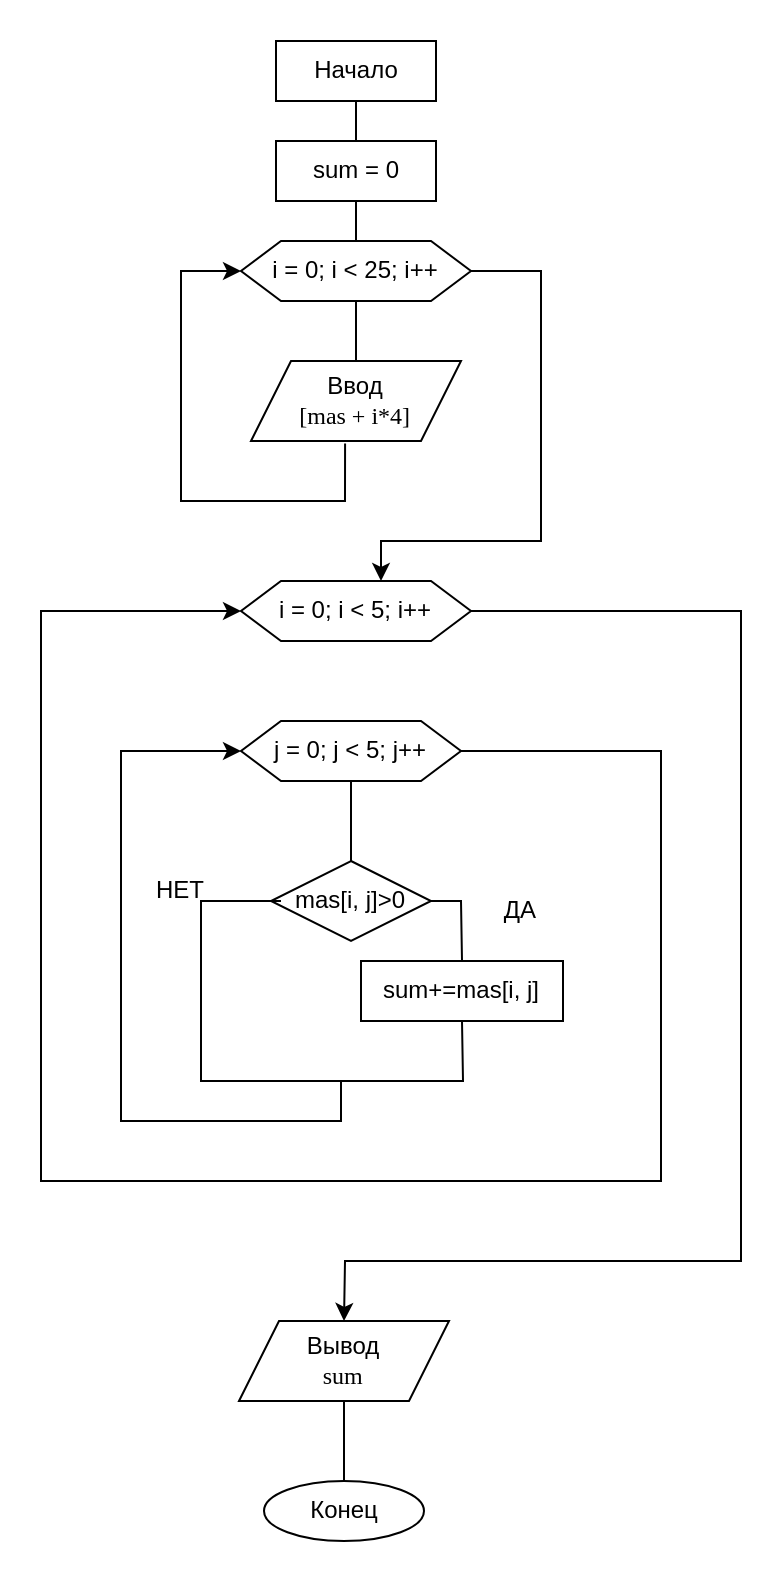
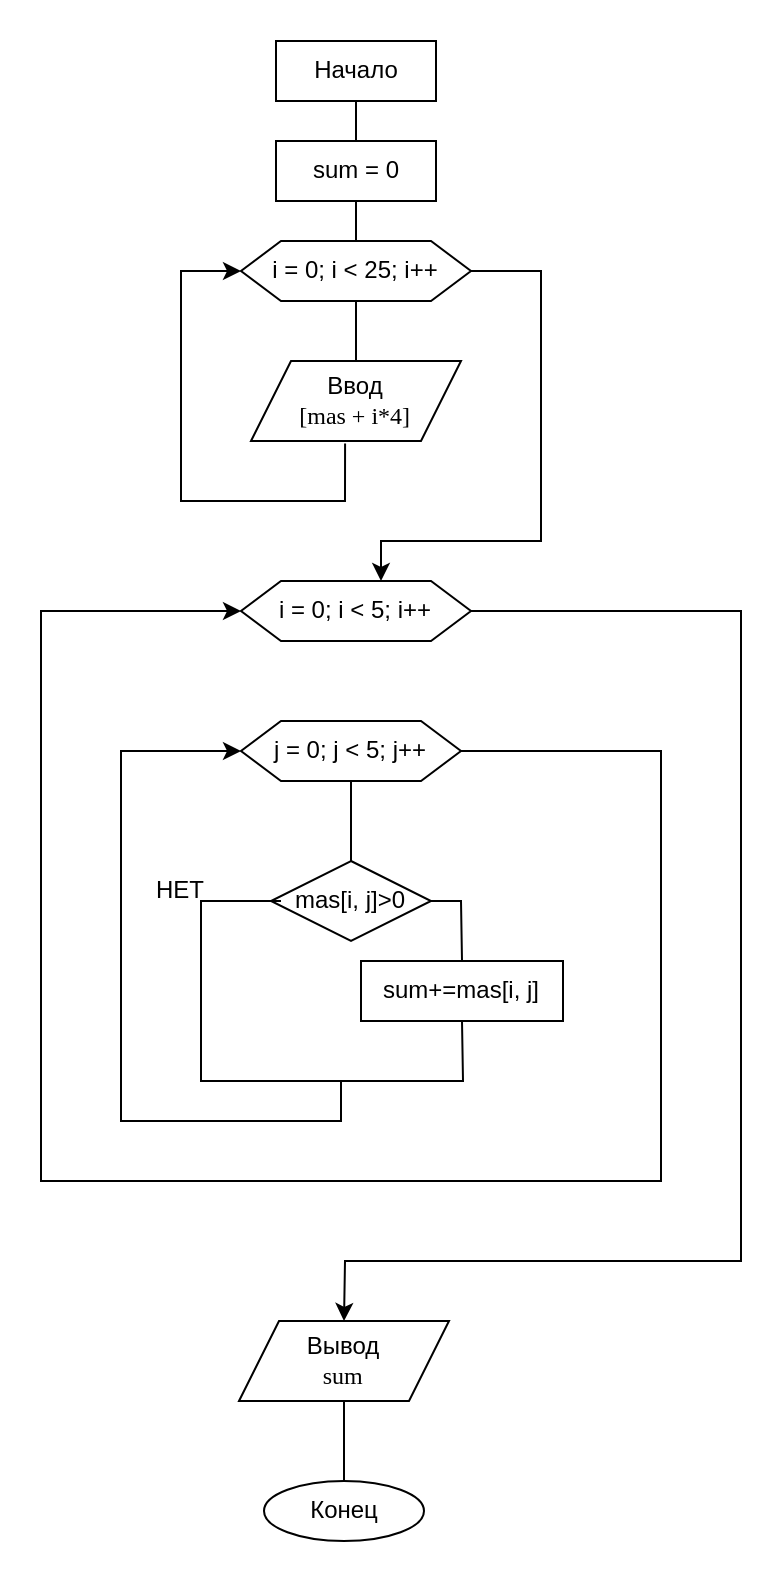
node "ДА": removed
